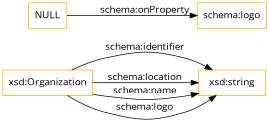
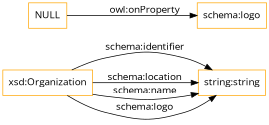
edge "NULL" -> "schema:logo": label "schema:onProperty" -> "owl:onProperty"
node "xsd:string": label "xsd:string" -> "string:string"
